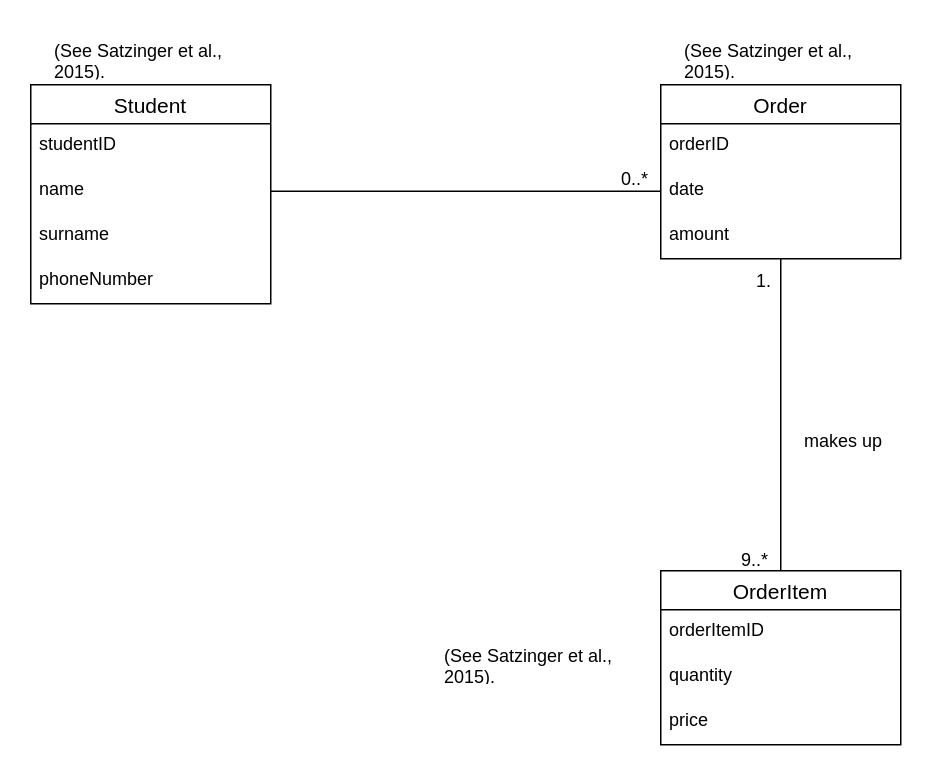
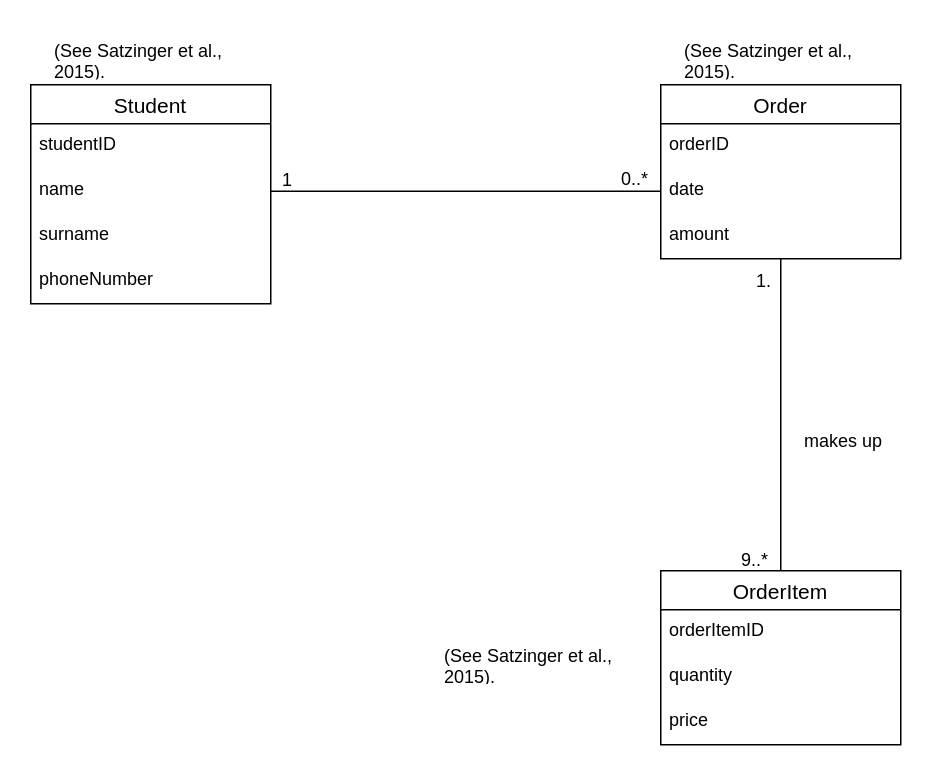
node "1": added
